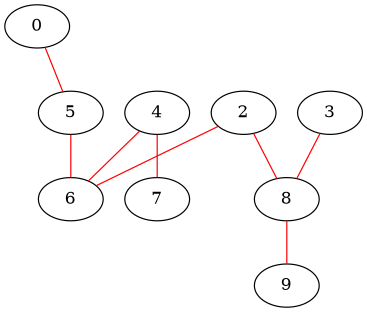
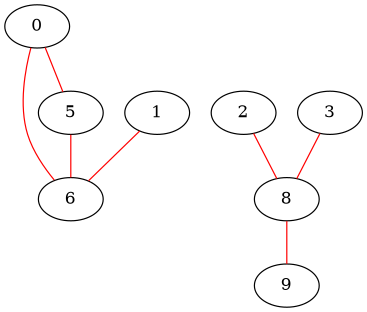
node "4": label "4" -> "1"
edge "2" -- "6": now "0" -- "6"
node "7": removed
